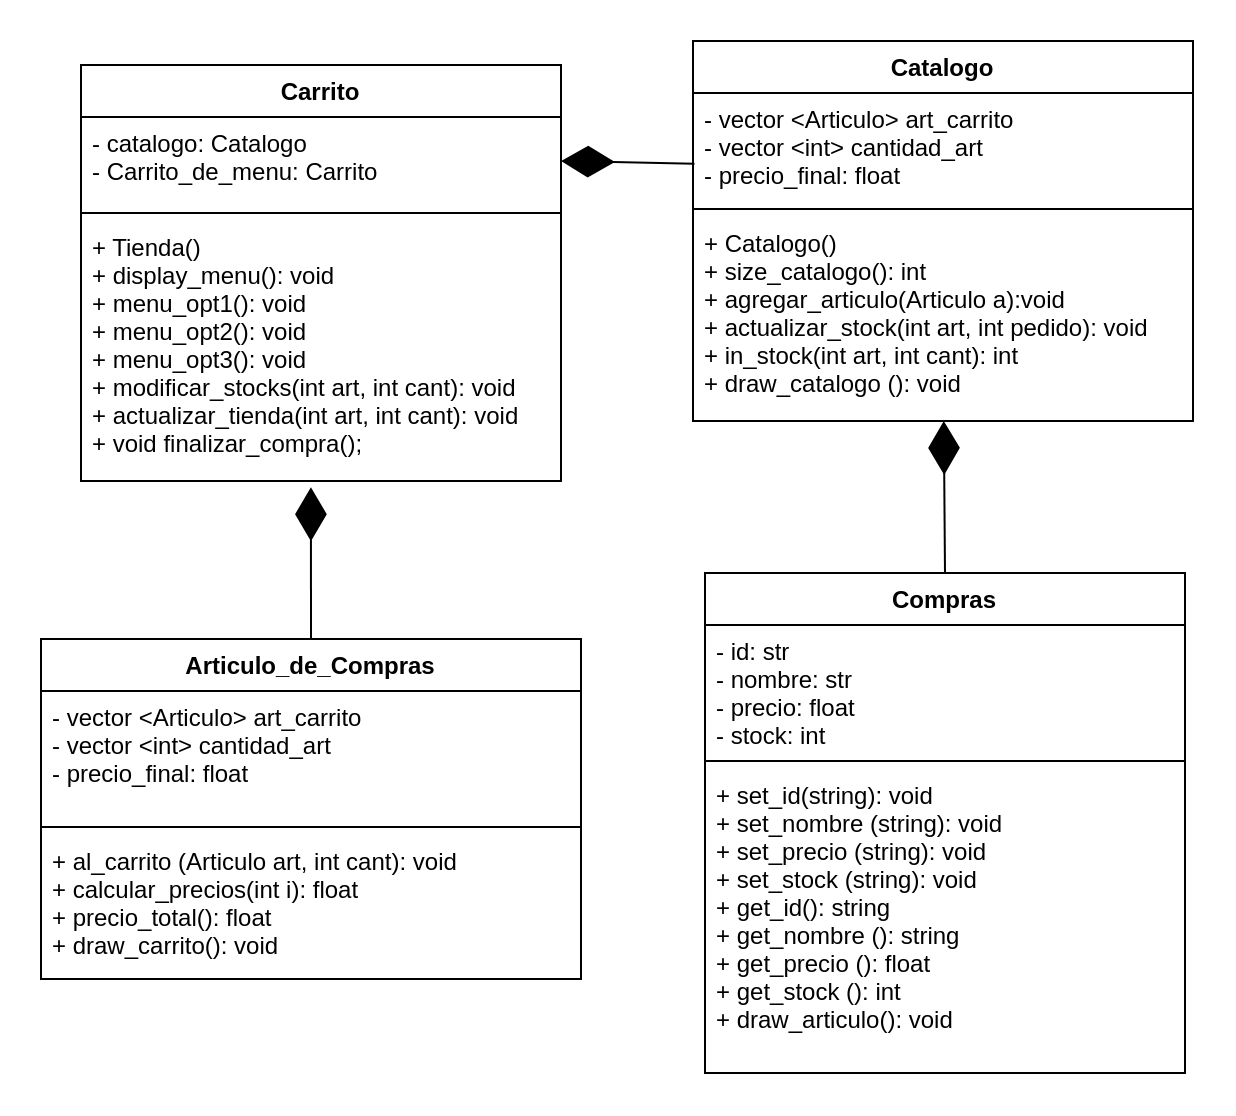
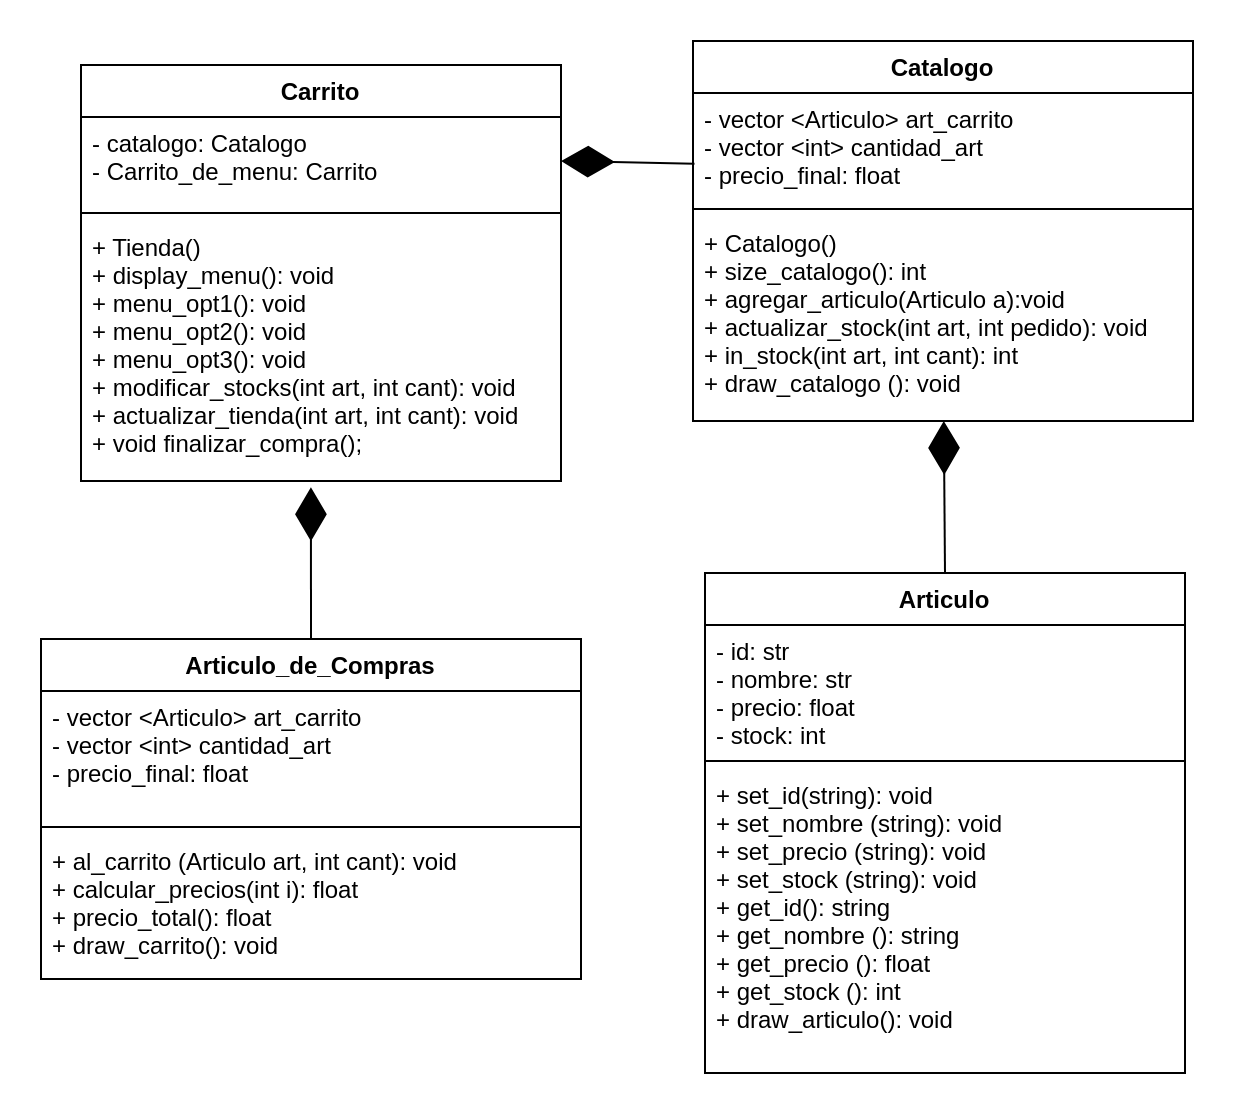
node "Compras": label "Compras" -> "Articulo"
